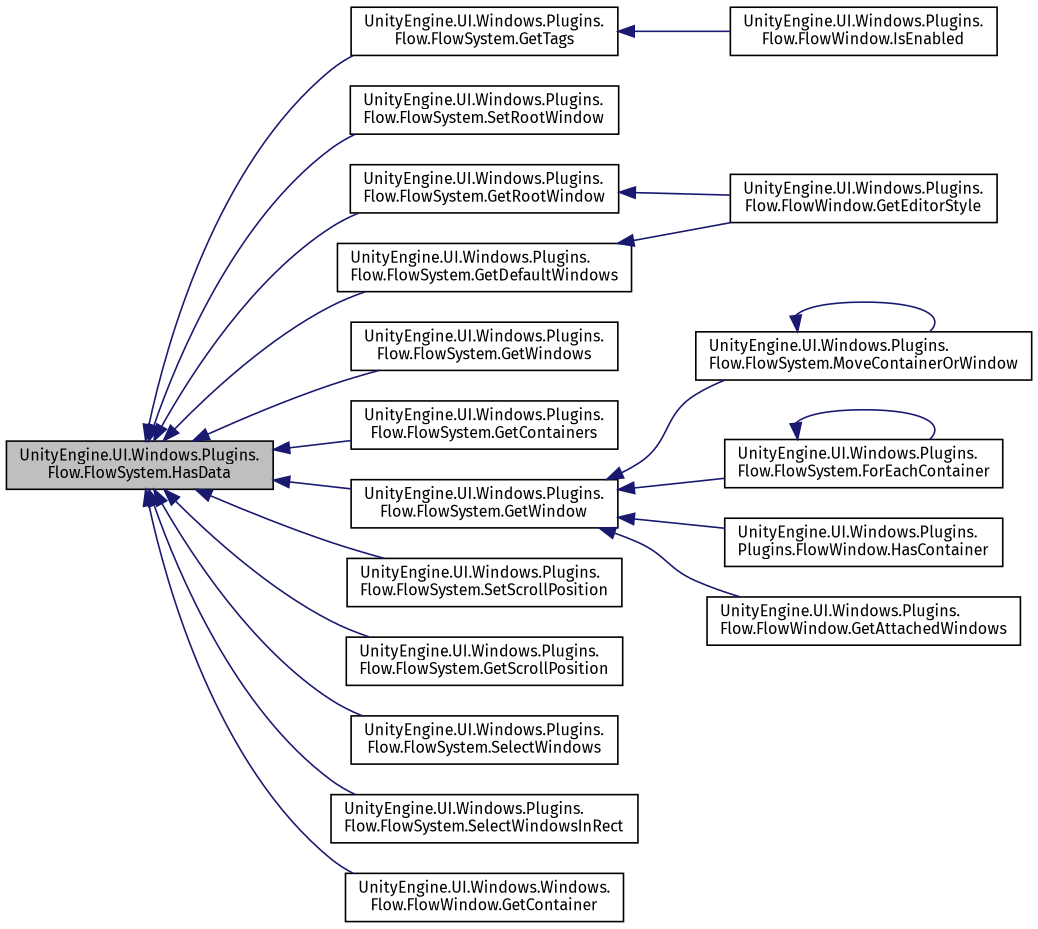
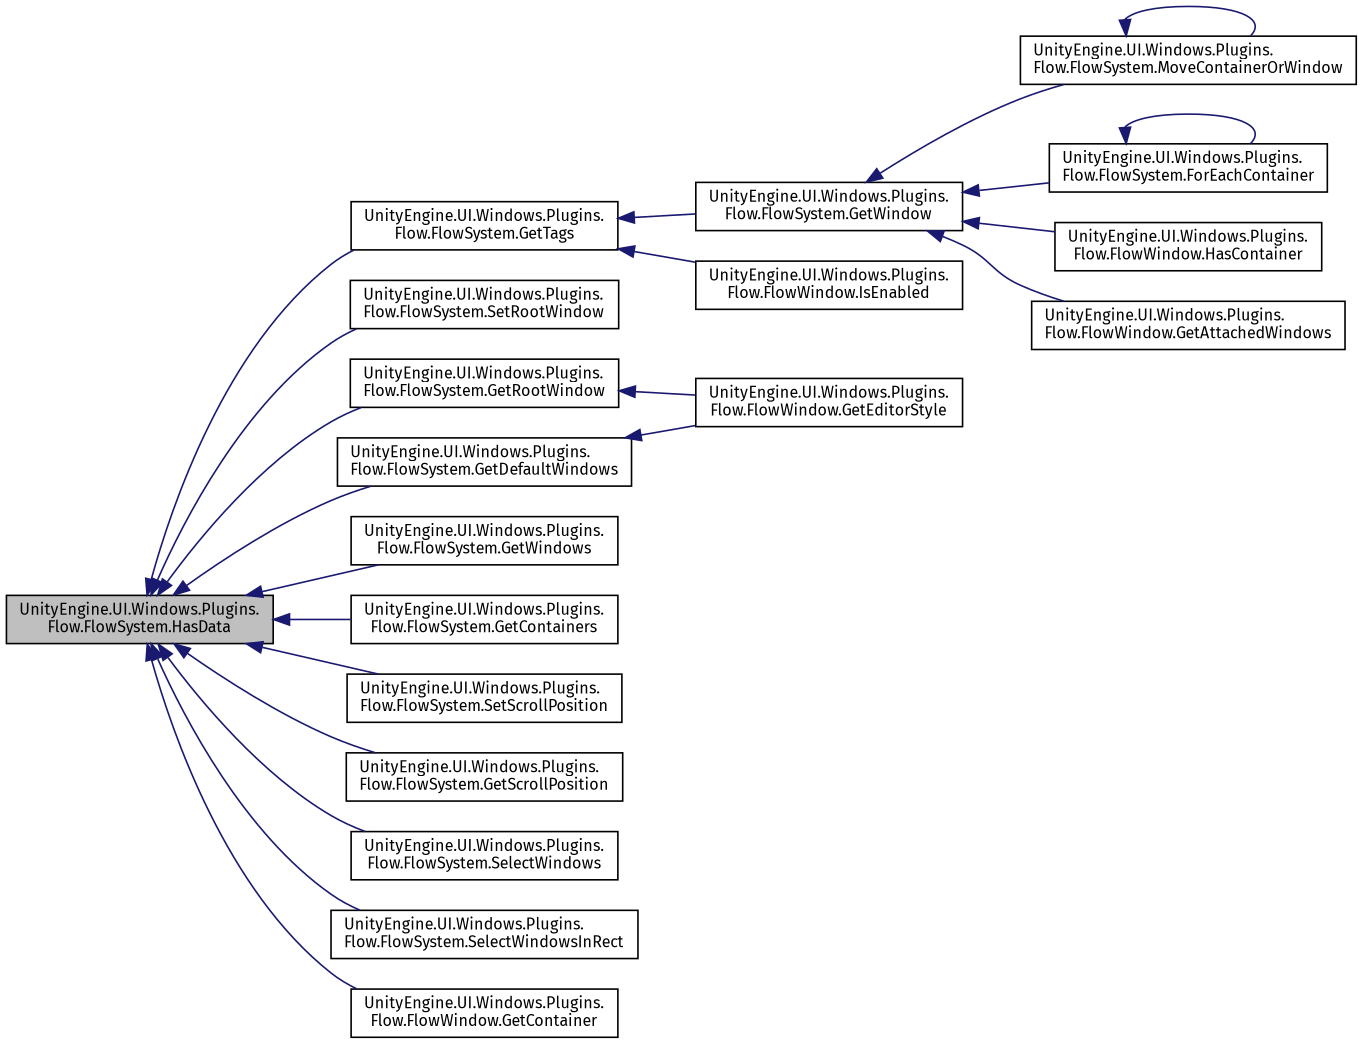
edge "UnityEngine.UI.Windows.Plugins. Flow.FlowSystem.GetWindow" -> "UnityEngine.UI.Windows.Plugins. Flow.FlowSystem.HasData": now "UnityEngine.UI.Windows.Plugins. Flow.FlowSystem.GetWindow" -> "UnityEngine.UI.Windows.Plugins. Flow.FlowSystem.GetTags"
node "UnityEngine.UI.Windows.Plugins. Plugins.FlowWindow.HasContainer": label "UnityEngine.UI.Windows.Plugins. Plugins.FlowWindow.HasContainer" -> "UnityEngine.UI.Windows.Plugins. Flow.FlowWindow.HasContainer"
node "UnityEngine.UI.Windows.Windows. Flow.FlowWindow.GetContainer": label "UnityEngine.UI.Windows.Windows. Flow.FlowWindow.GetContainer" -> "UnityEngine.UI.Windows.Plugins. Flow.FlowWindow.GetContainer"
